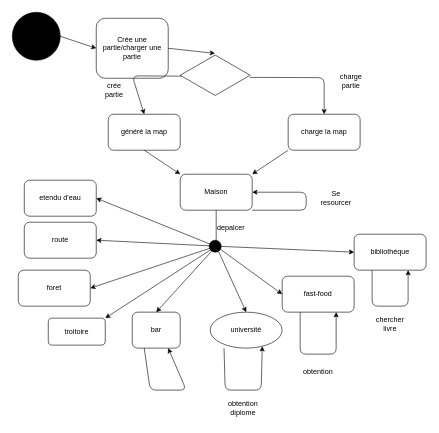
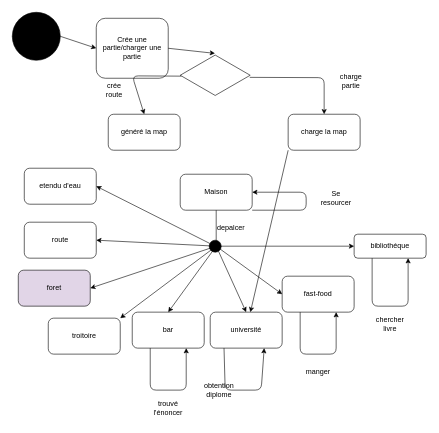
node "crée partie": label "crée partie" -> "crée route"
edge "charge la map" -> "Maison": now "charge la map" -> "université"
edge "généré la map" -> "Maison": removed
node "etendu d'eau": moved (60, 198) -> (60, 186)
node "bibliothéque": size 72x36 -> 72x24
node "foret": fillcolor #ffffff -> #e1d5e7
node "bar": size 48x36 -> 72x36
node "université": shape ellipse -> rounded rectangle
node "troitoire": size 57x27 -> 72x36
node "obtention": label "obtention" -> "manger"
node "trouvé l'énoncer": added
node "obtention diplome": moved (243, 408) -> (219, 390)
